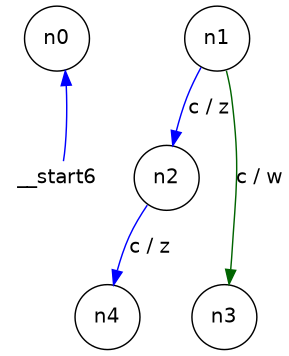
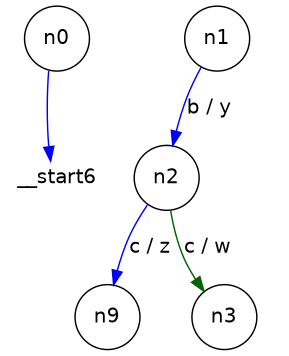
edge "n1" -> "n2": label "c / z" -> "b / y"
edge "__start6" -> "n0": reversed
edge "n1" -> "n3": now "n2" -> "n3"
node "n4": label "n4" -> "n9"
